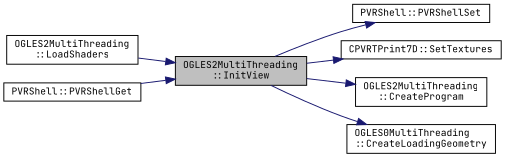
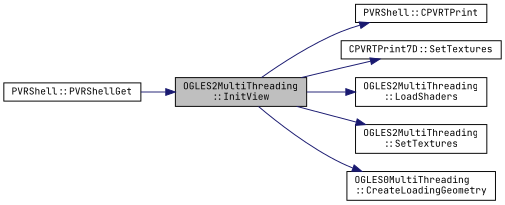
node "PVRShell::PVRShellSet": label "PVRShell::PVRShellSet" -> "PVRShell::CPVRTPrint"
edge "OGLES2MultiThreading ::LoadShaders" -> "OGLES2MultiThreading ::InitView": reversed
node "OGLES2MultiThreading ::CreateProgram": label "OGLES2MultiThreading ::CreateProgram" -> "OGLES2MultiThreading ::SetTextures"
